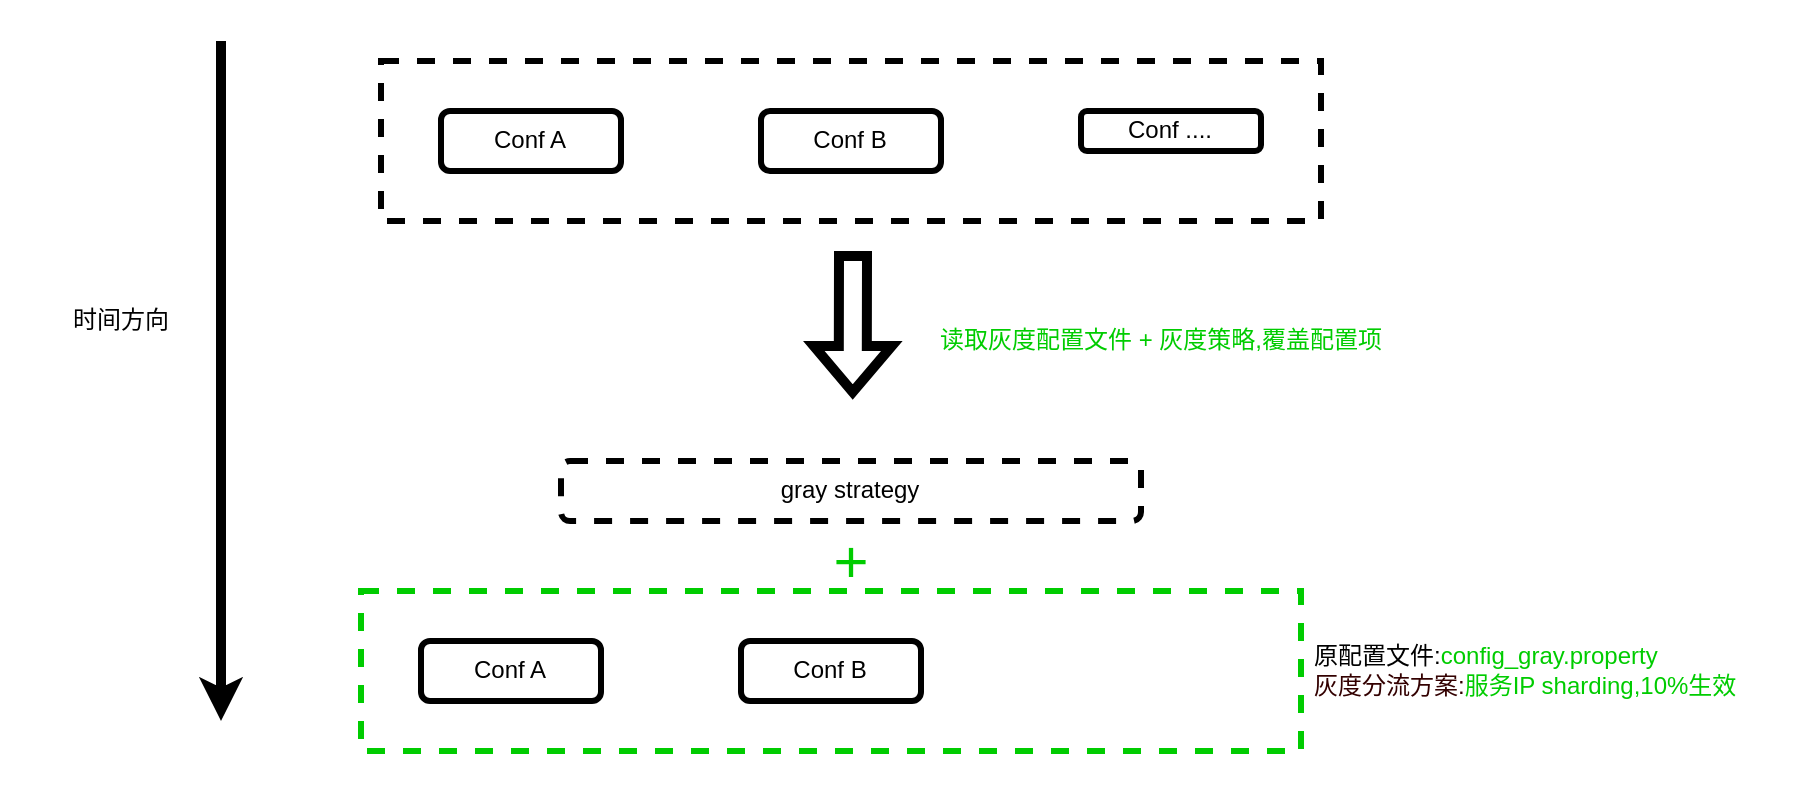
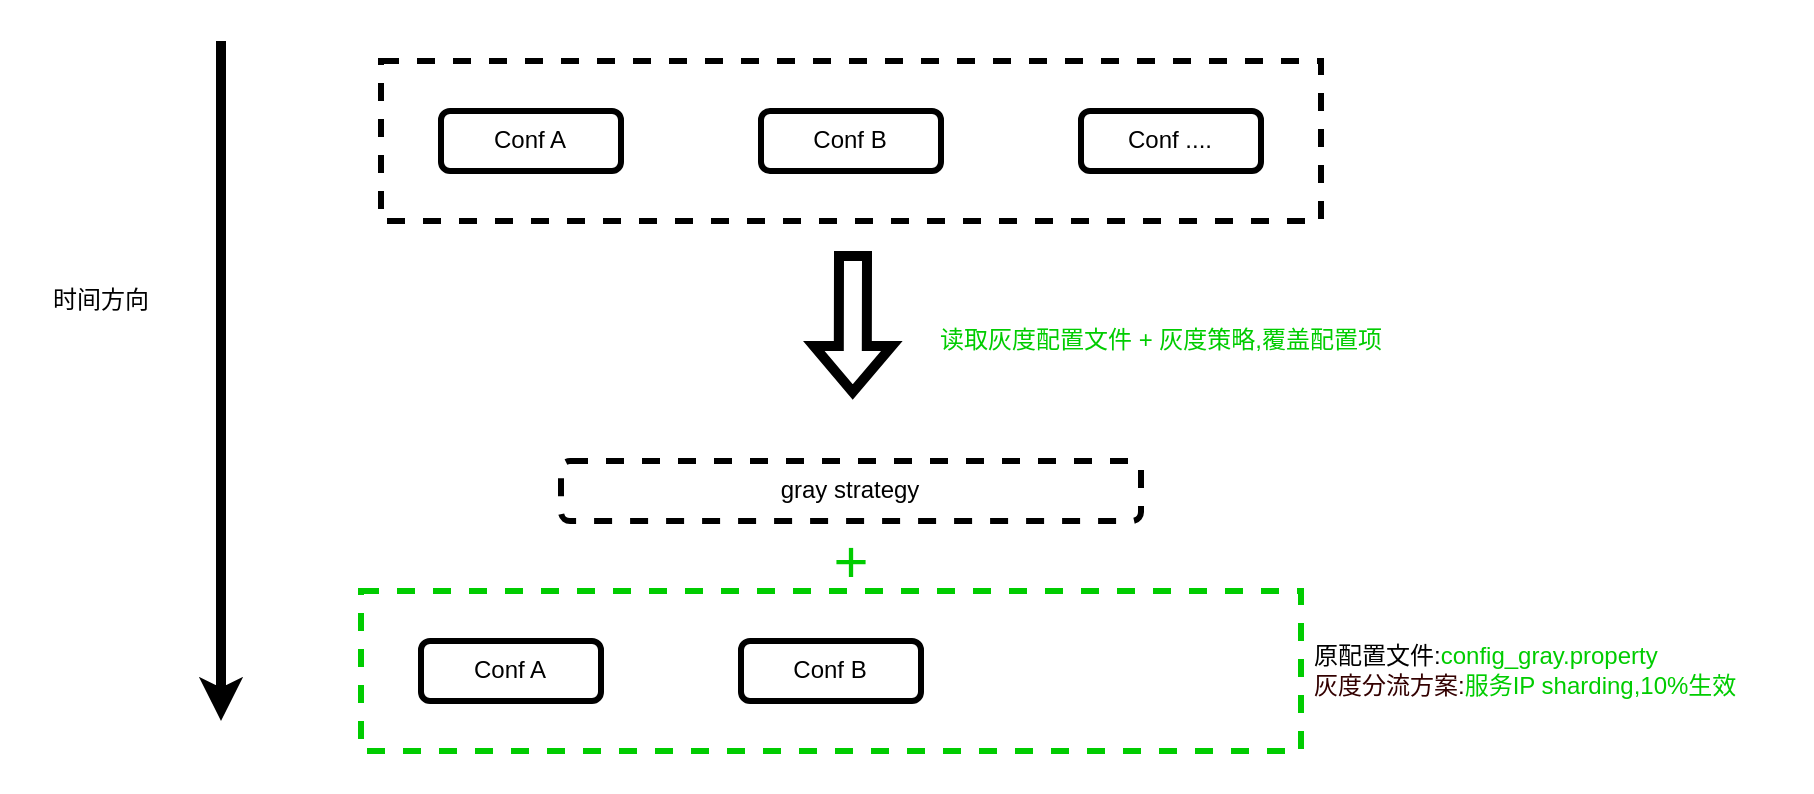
node "Conf ....": size 180x40 -> 180x60
node "时间方向": moved (121, 321) -> (101, 301)
